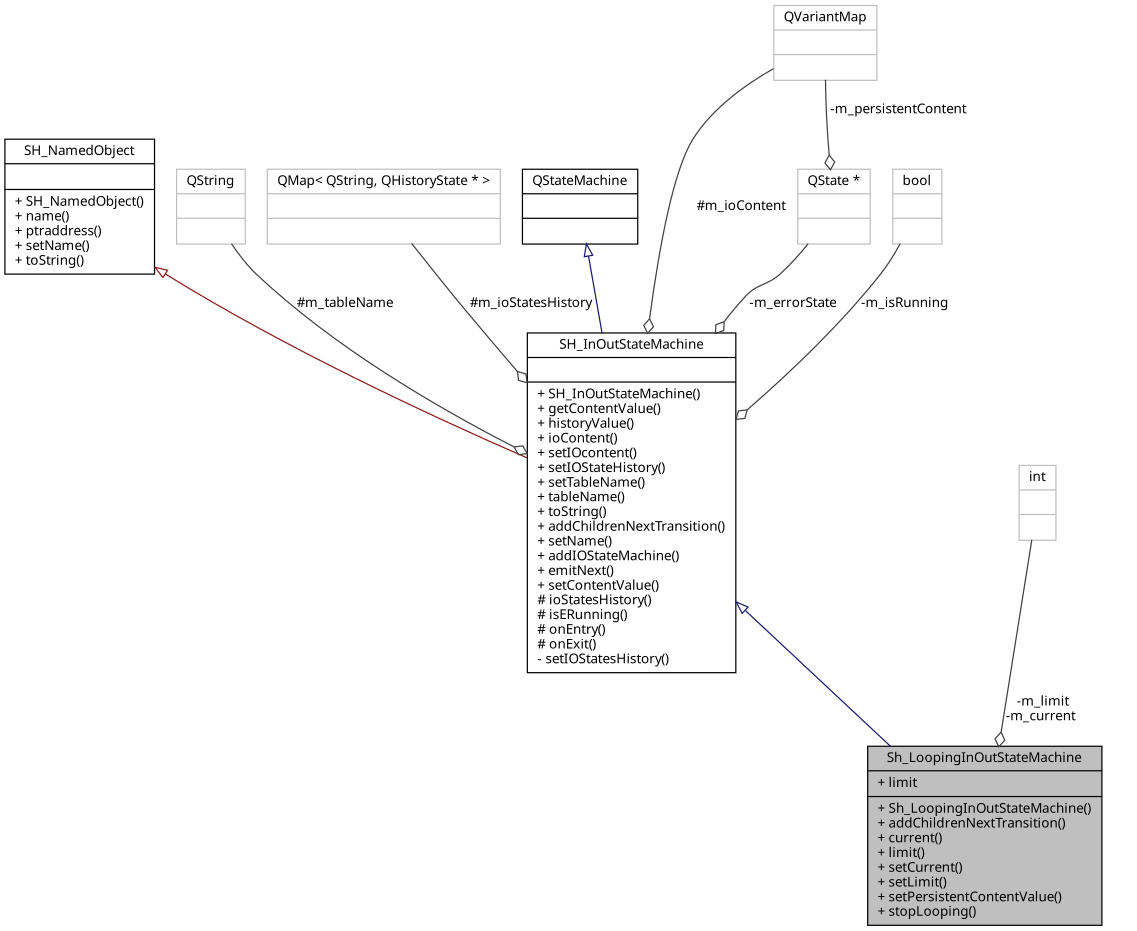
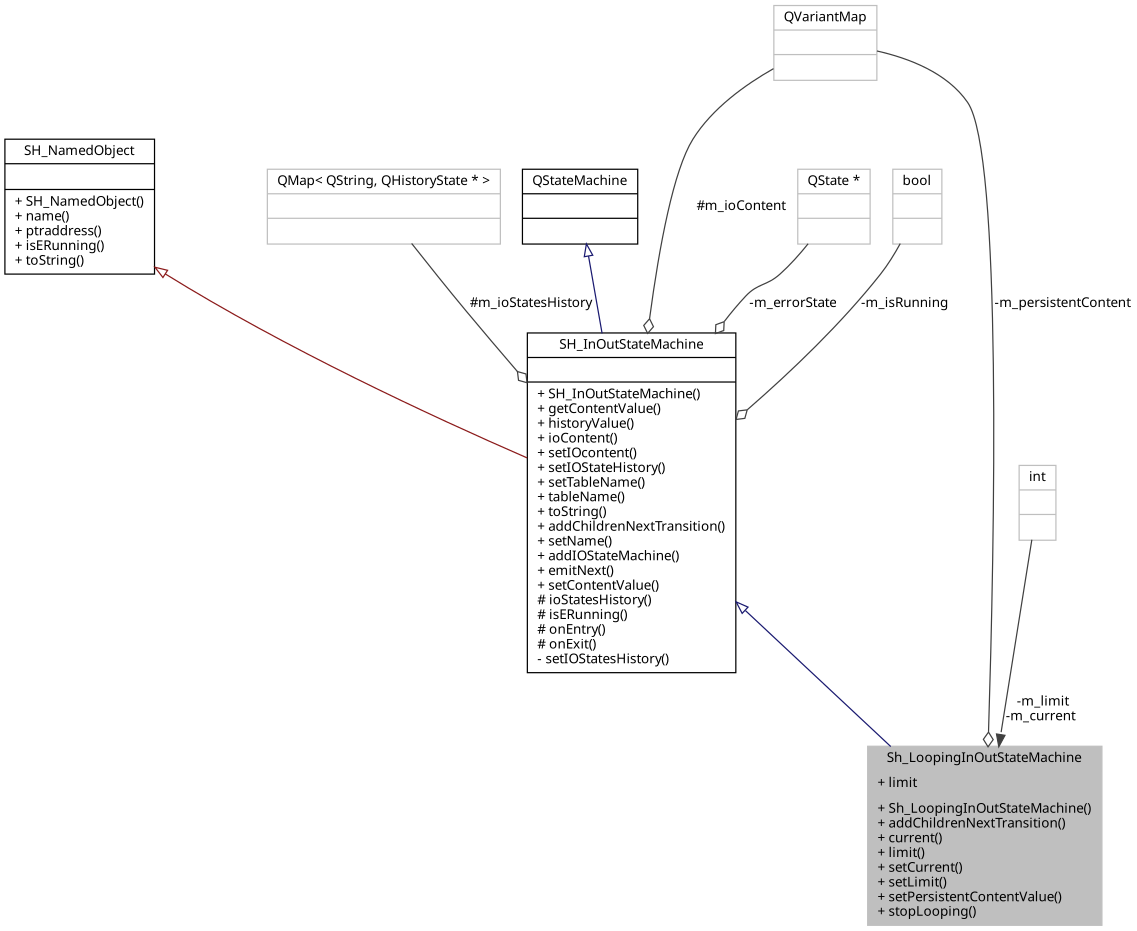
edge "QVariantMap" -> "QState *": now "QVariantMap" -> "Sh_LoopingInOutStateMachine"
node "QString": removed
node "SH_NamedObject": text "+ setName()" -> "+ isERunning()"
edge "int" -> "Sh_LoopingInOutStateMachine": arrowhead odiamond -> normal
node "Sh_LoopingInOutStateMachine": color black -> grey75
